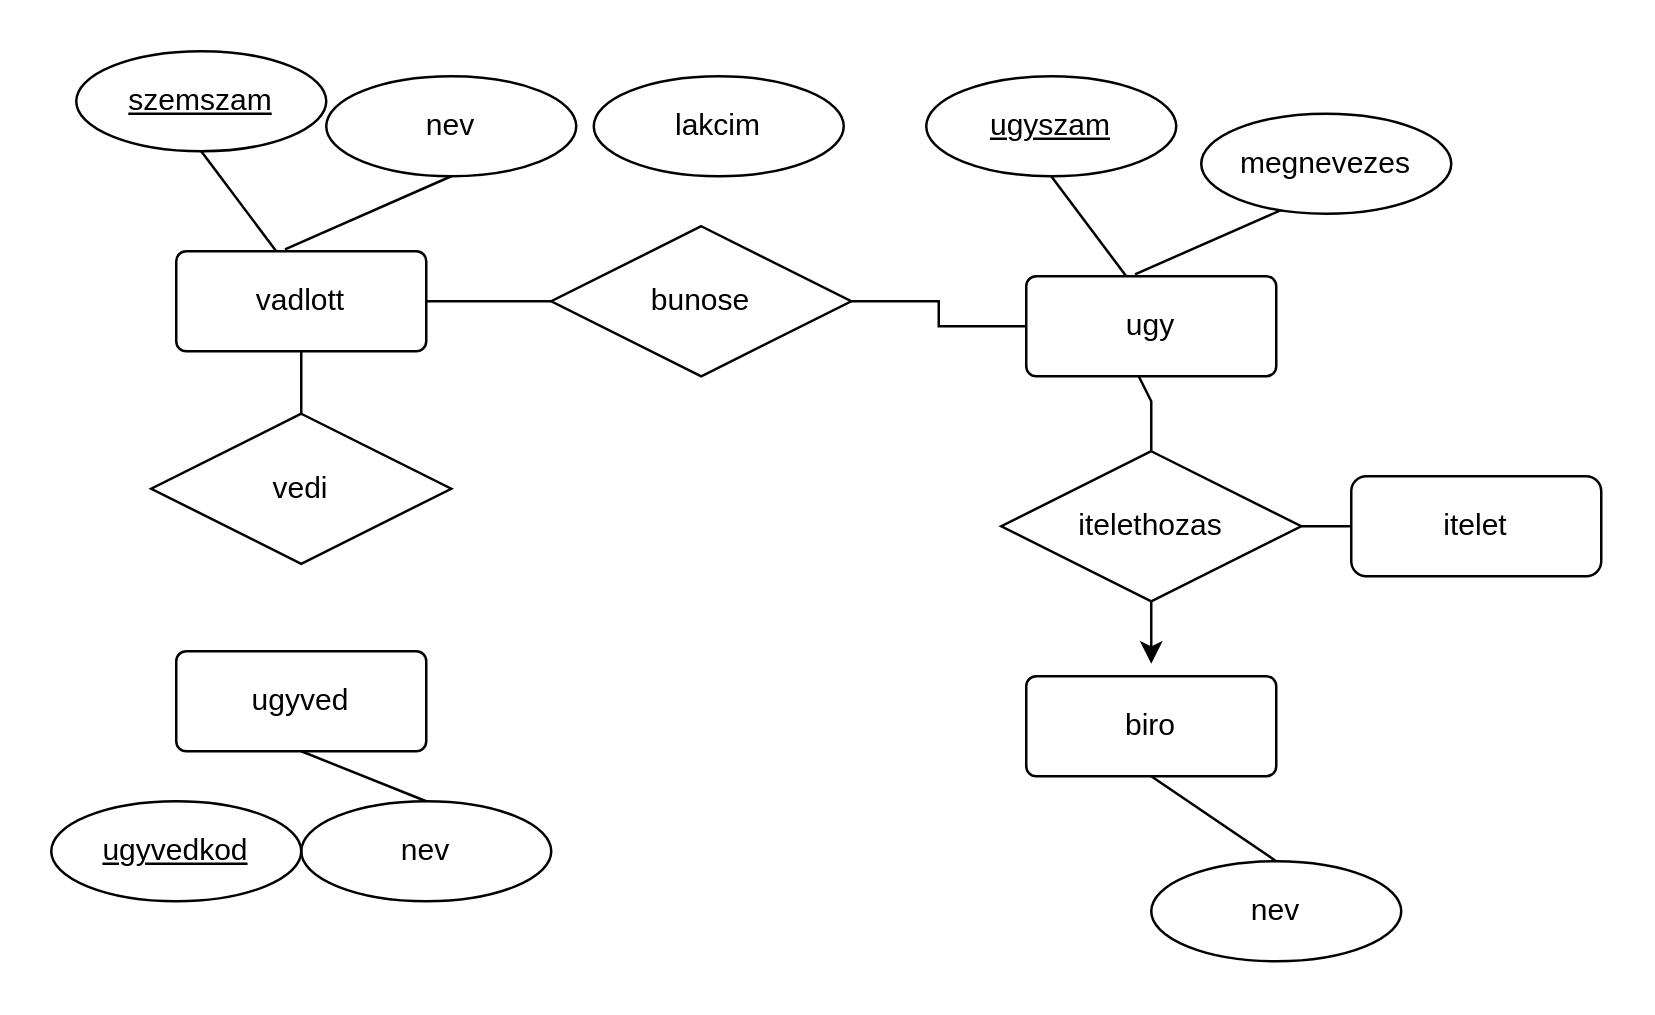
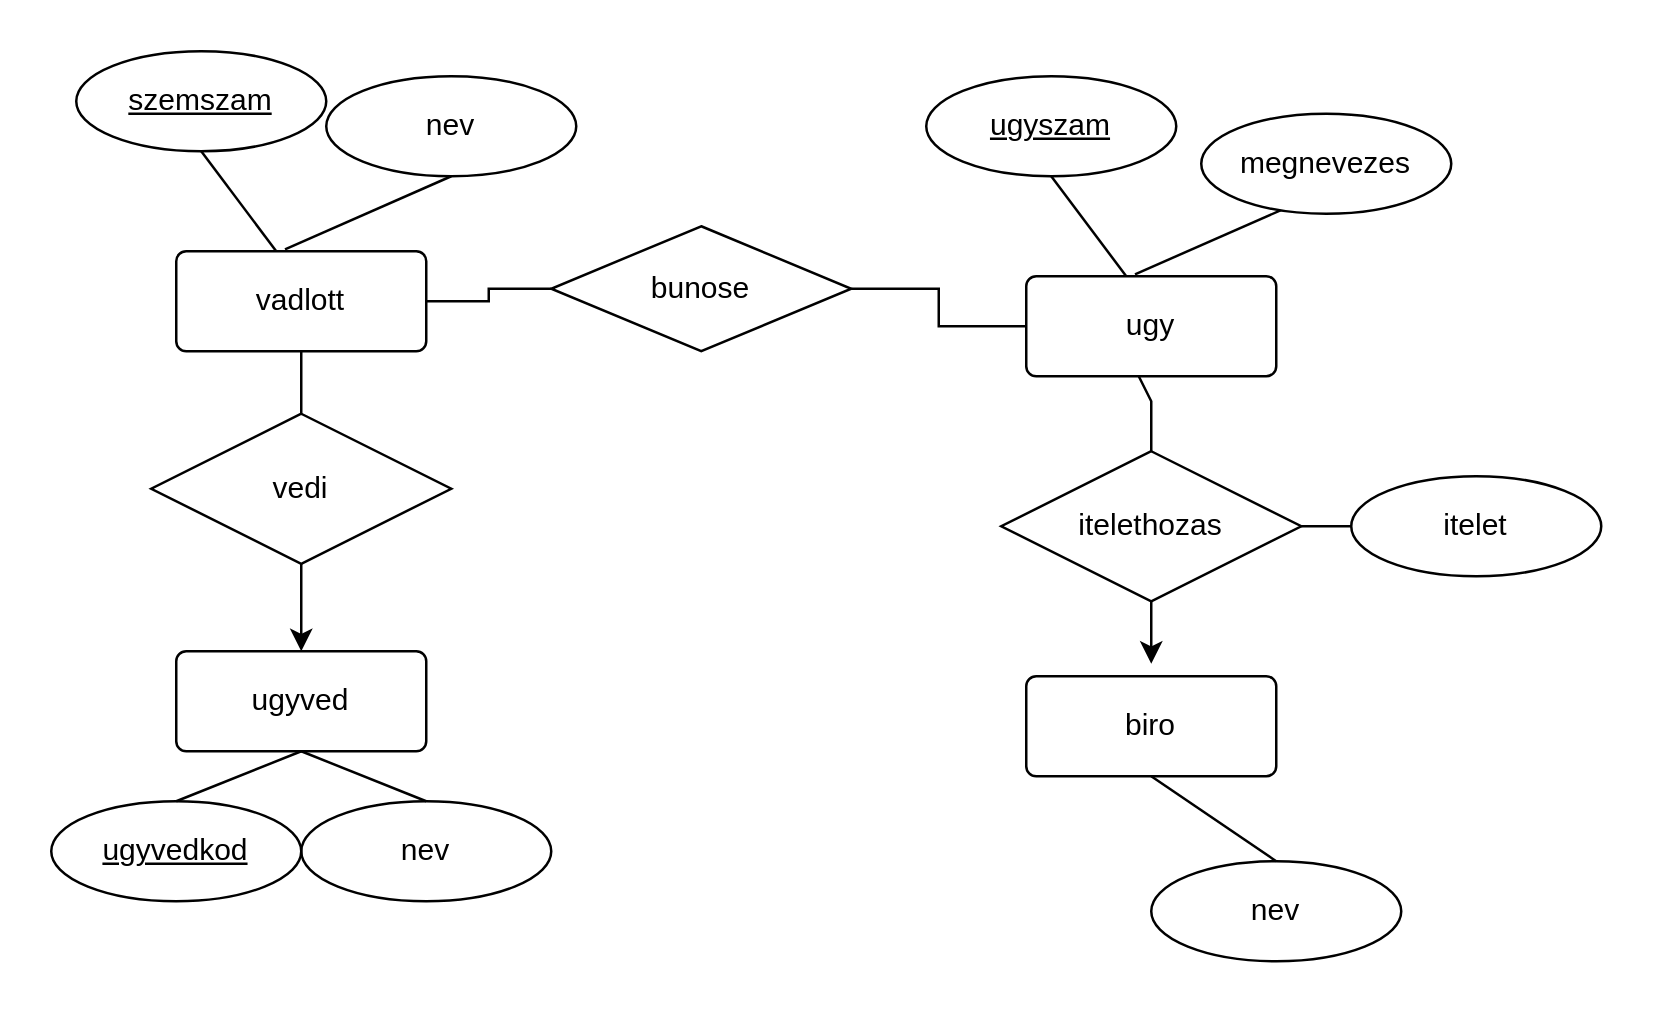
node "lakcim": removed
node "bunose": size 300x150 -> 300x125
node "itelet": shape rounded rectangle -> ellipse
edge "vedi" -> "ugyved": added
edge "ugyved" -- "ugyvedkod": added
